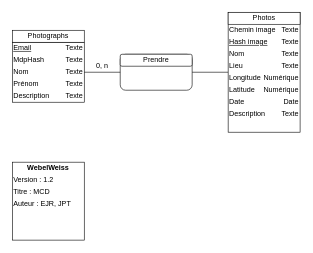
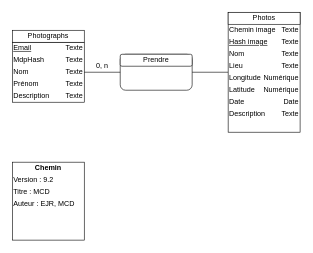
node "WebelWeiss": label "WebelWeiss" -> "Chemin"
node "Version : 1.2": label "Version : 1.2" -> "Version : 9.2"
node "Auteur : EJR, JPT": label "Auteur : EJR, JPT" -> "Auteur : EJR, MCD"
